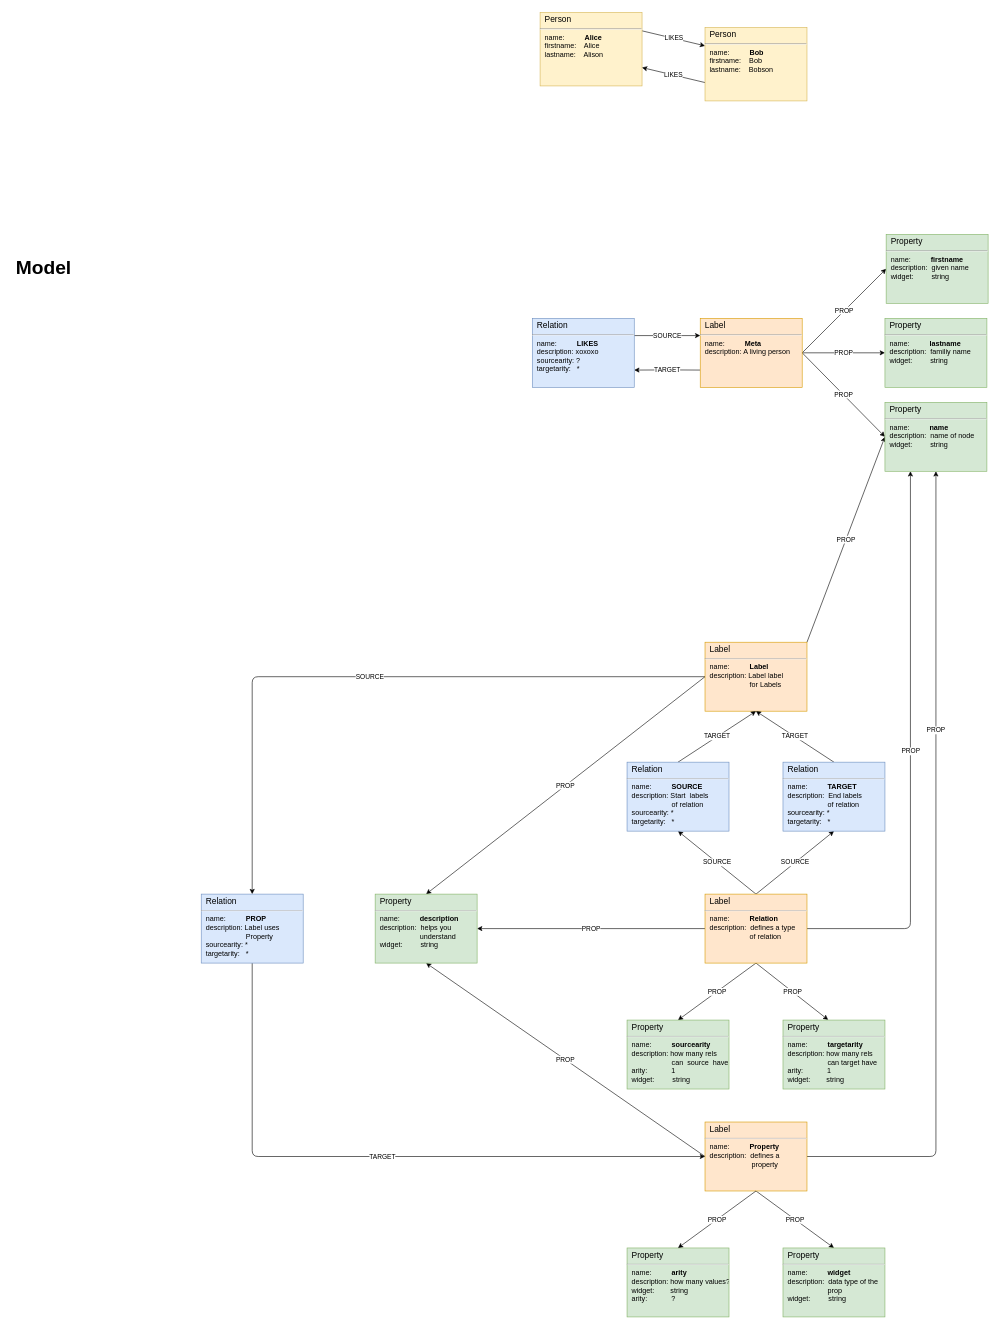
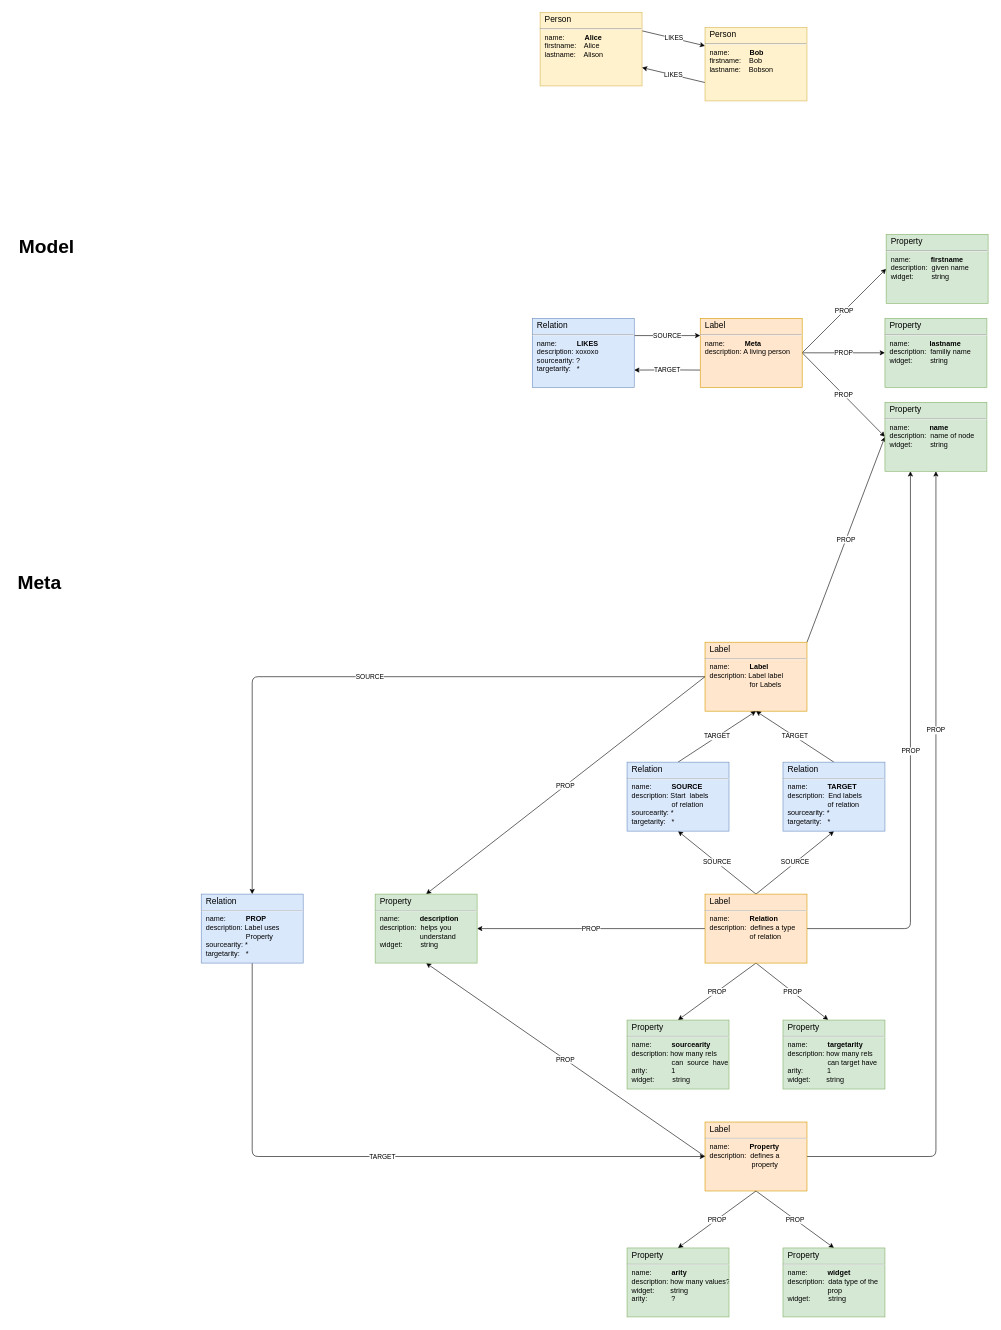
node "Model": moved (44, 267) -> (47, 246)
node "Meta": added
